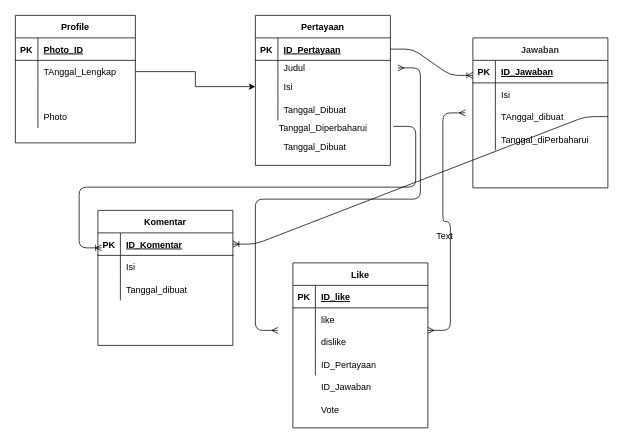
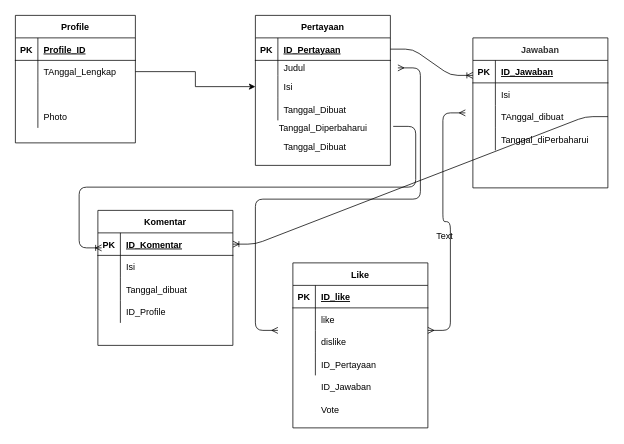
node "Photo_ID": label "Photo_ID" -> "Profile_ID"
node "ID_Profile": added
